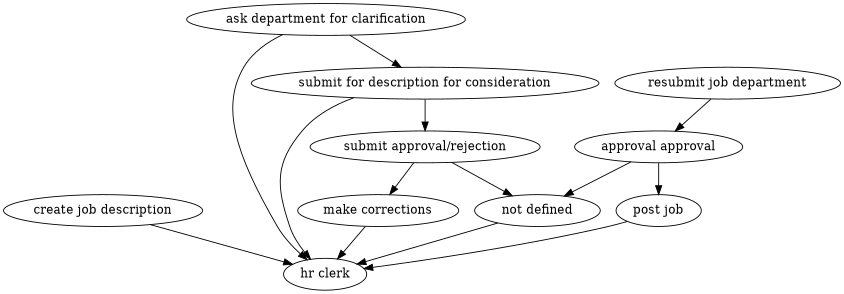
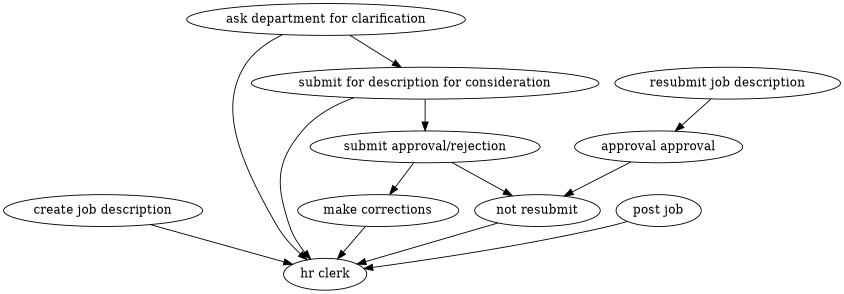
node "resubmit job department": label "resubmit job department" -> "resubmit job description"
edge "approval approval" -> "post job": removed
node "not defined": label "not defined" -> "not resubmit"
